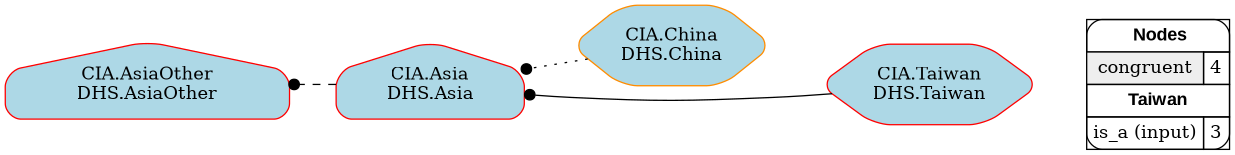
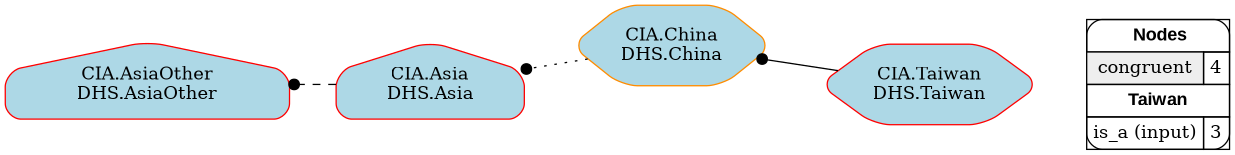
edge "CIA.Taiwan DHS.Taiwan" -> "CIA.Asia DHS.Asia": now "CIA.Taiwan DHS.Taiwan" -> "CIA.China DHS.China"
